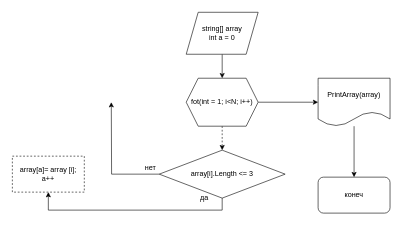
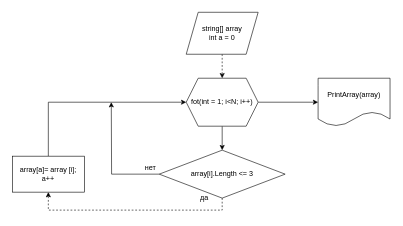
edge "string[] array int a = 0" -> "fot(int = 1; i<N; i++)": style solid -> dashed
edge "array[a]= array [i]; a++" -> "fot(int = 1; i<N; i++)": added
edge "fot(int = 1; i<N; i++)" -> "array[i].Length <= 3": style dashed -> solid
edge "PrintArray(array)" -> "конеч": removed
node "array[a]= array [i]; a++": style dashed -> solid
node "конеч": removed
edge "array[i].Length <= 3" -> "array[a]= array [i]; a++": style solid -> dashed
